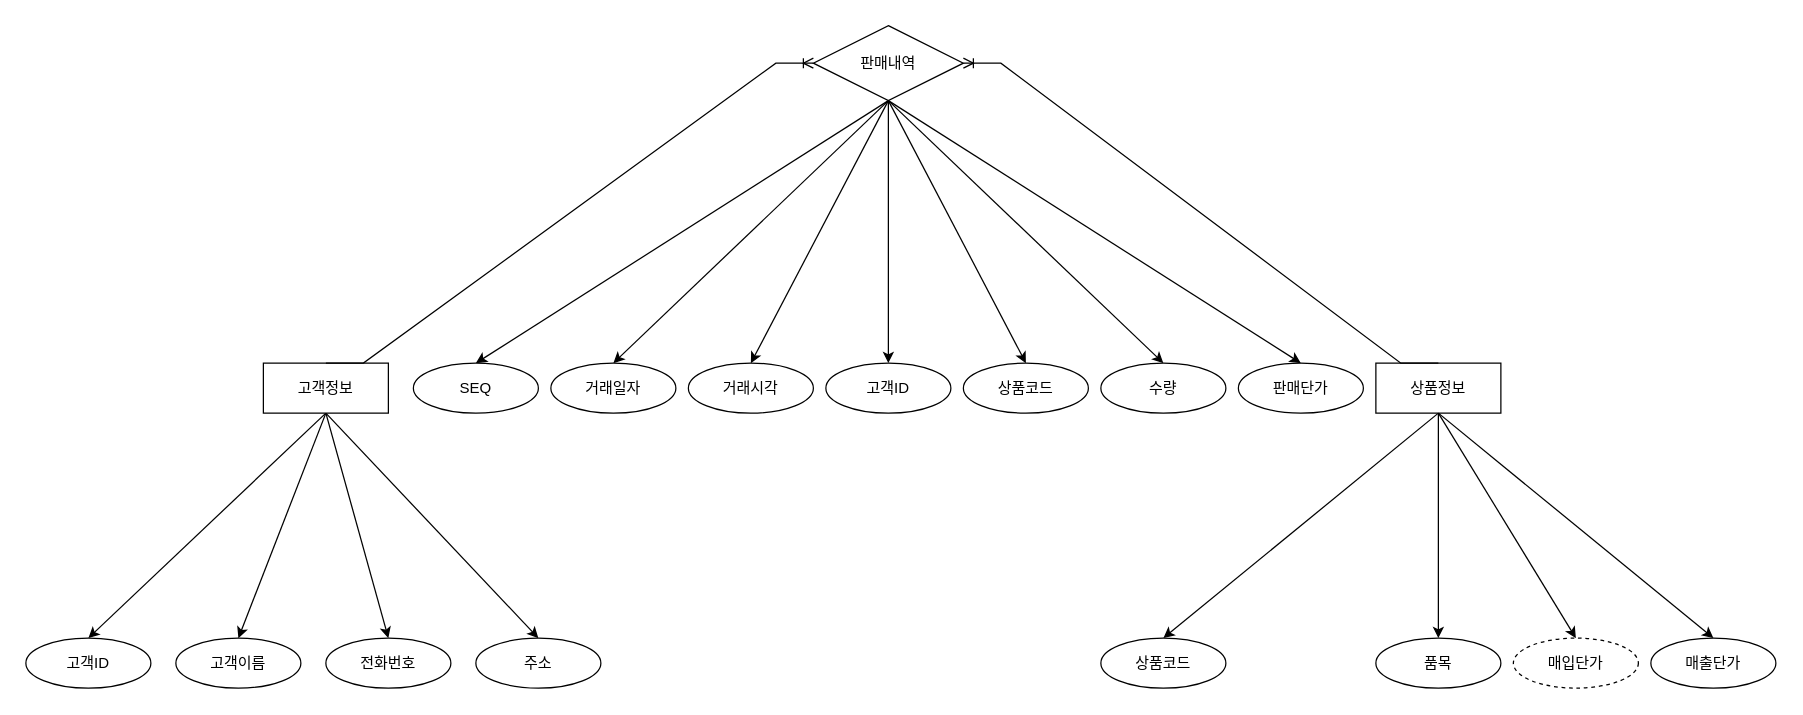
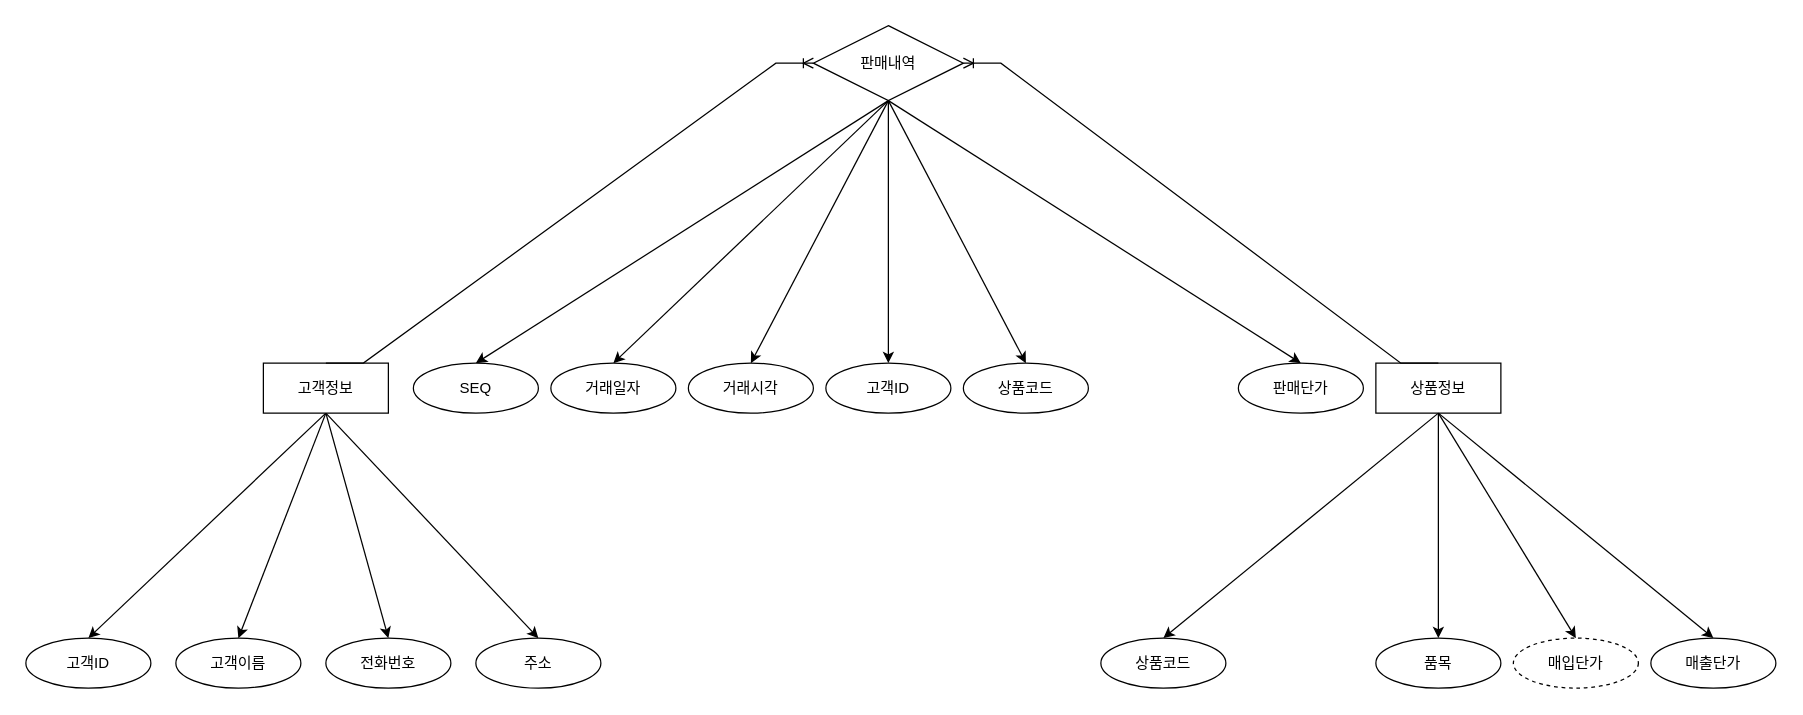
edge "판매내역" -> "수량": removed
node "수량": removed
